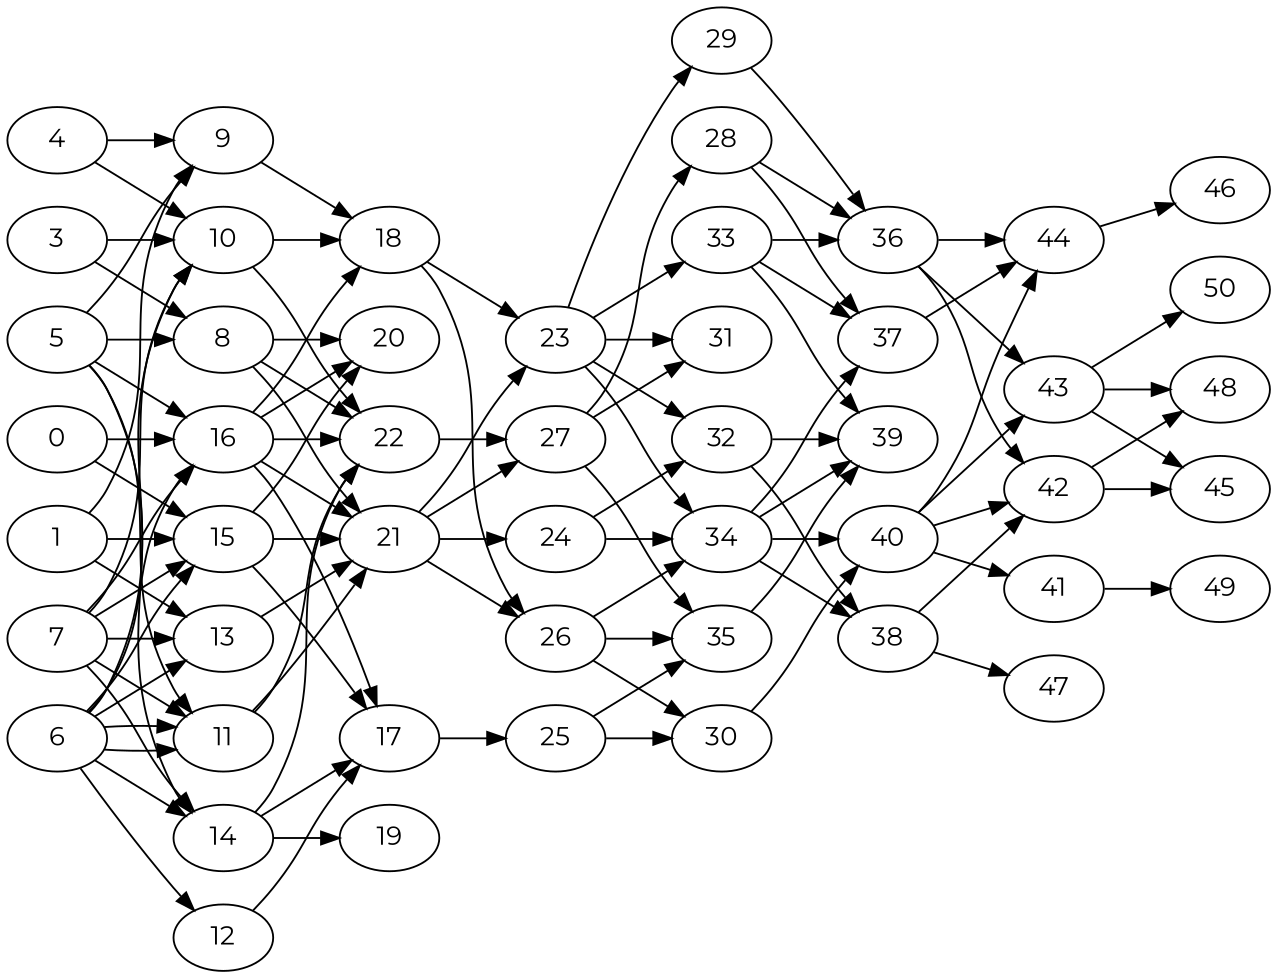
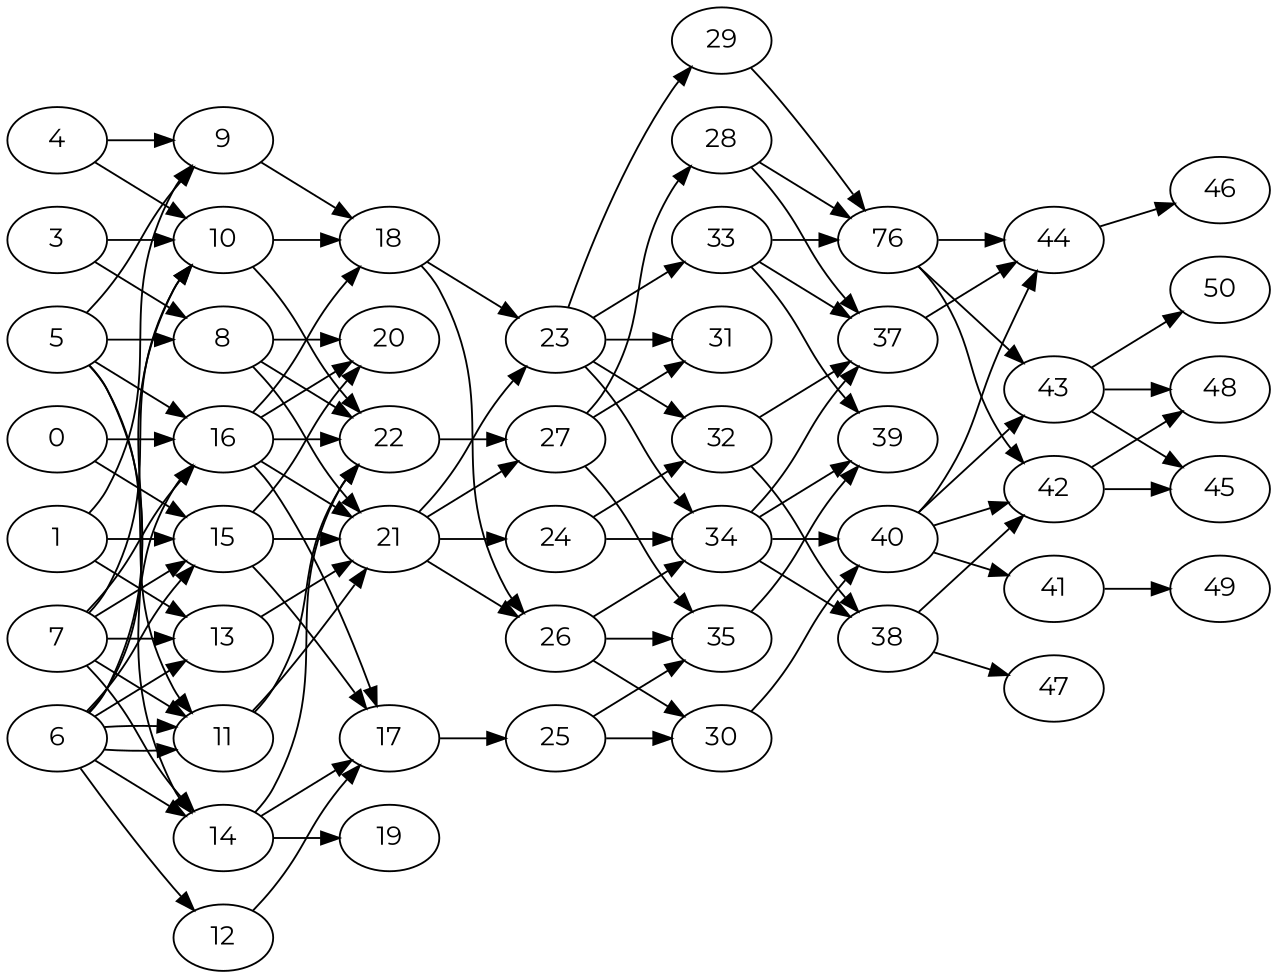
node "36": label "36" -> "76"
edge "32" -> "39": now "32" -> "37"
